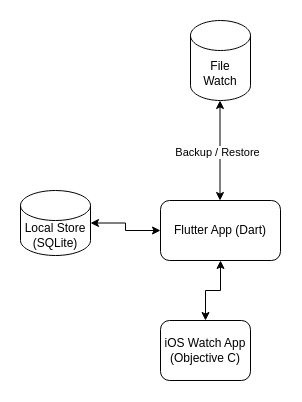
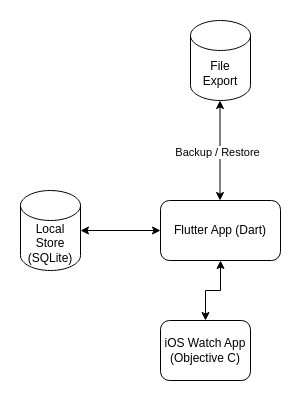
node "File Watch": label "File Watch" -> "File Export"
node "Local Store (SQLite)": size 70x65 -> 60x80
